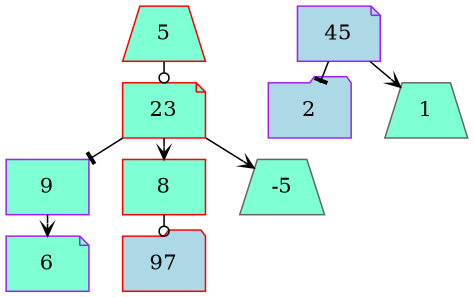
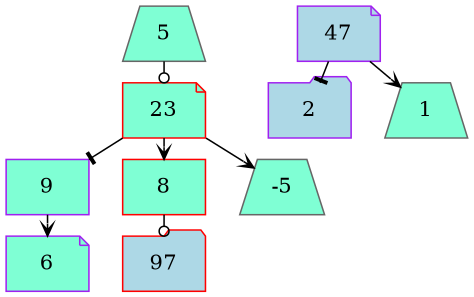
node "5": color red -> gray40
node "45": label "45" -> "47"
